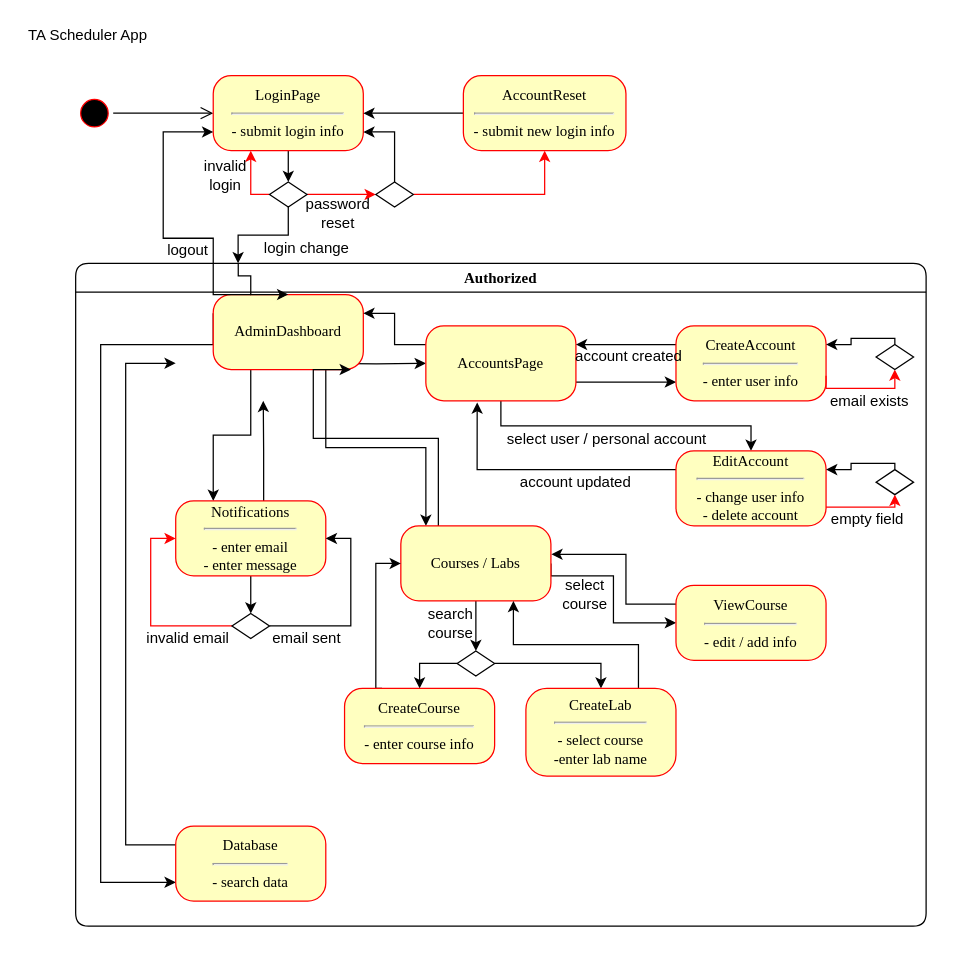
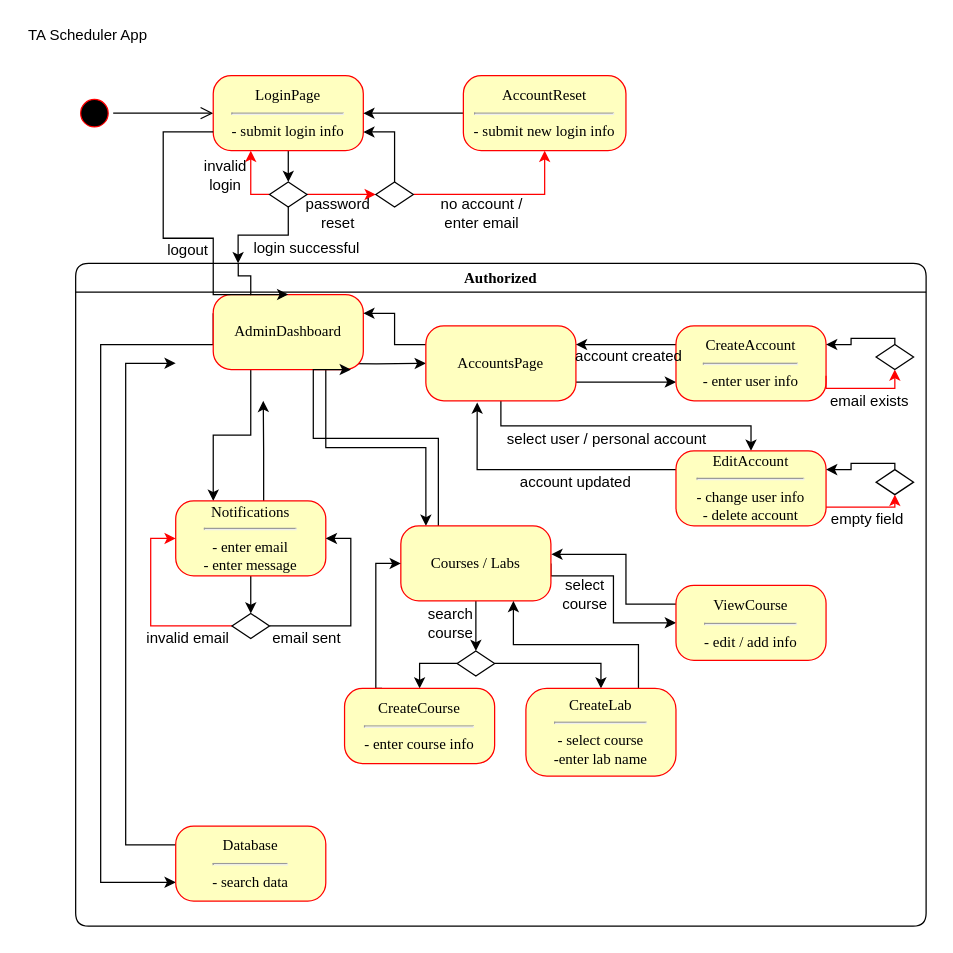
edge "AdminDashboard" -> "LoginPage- submit login info": arrowhead classic -> none
node "no account / enter email": added
node "login change": label "login change" -> "login successful"
